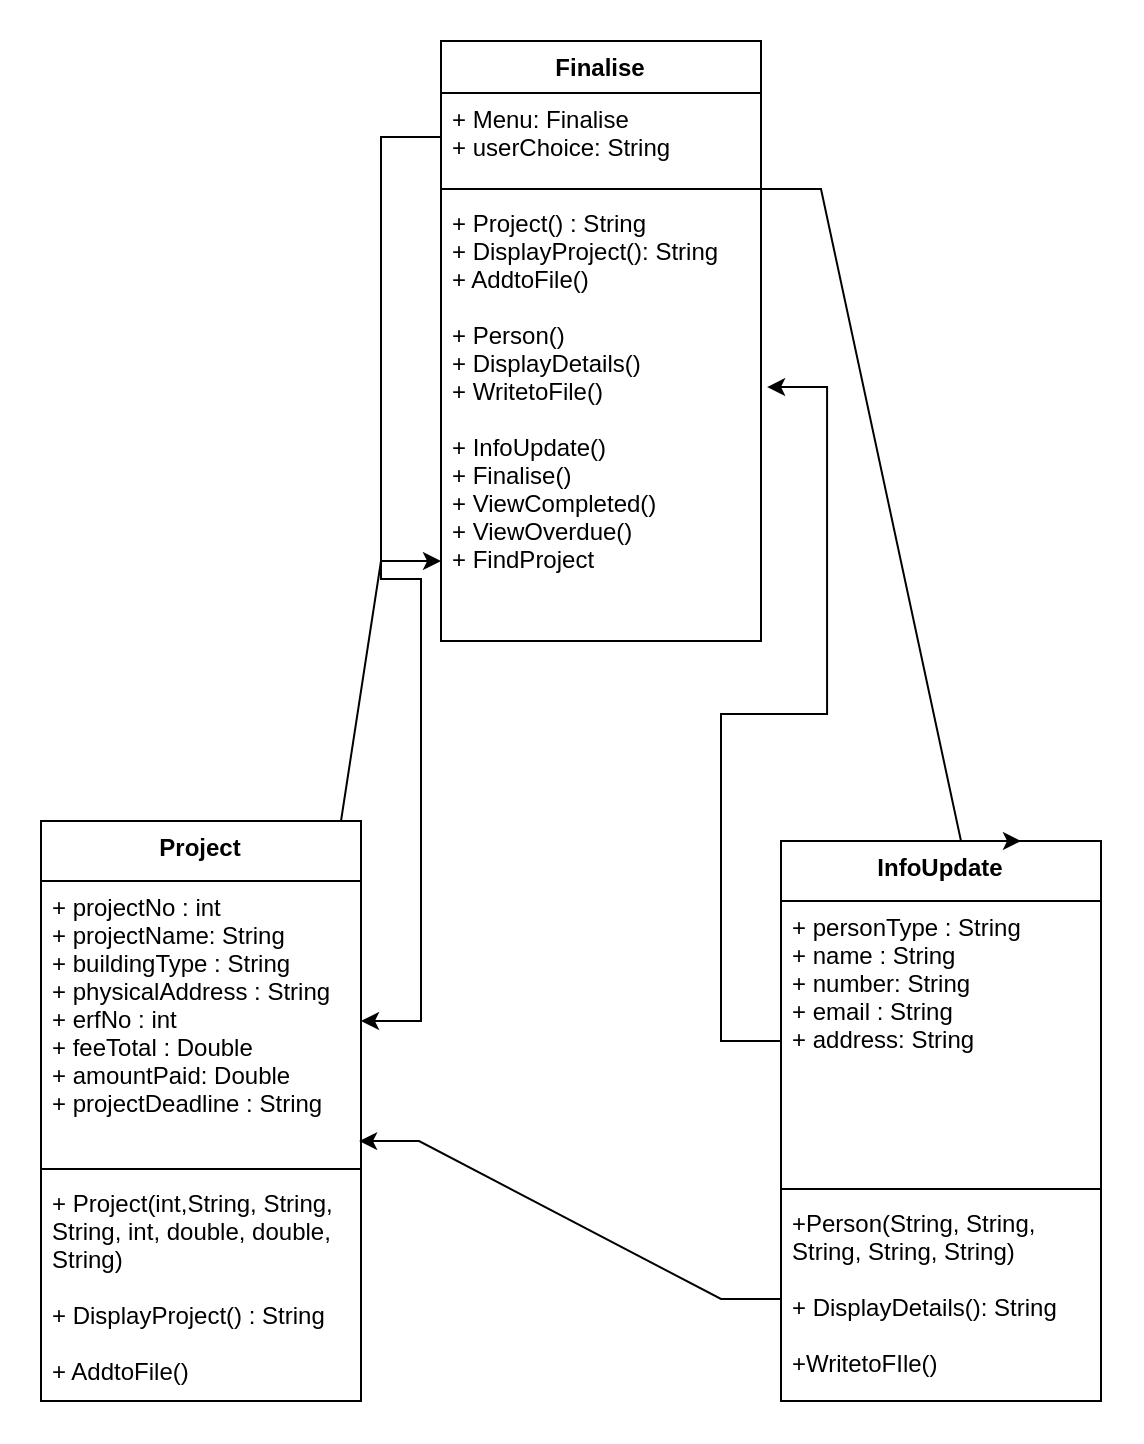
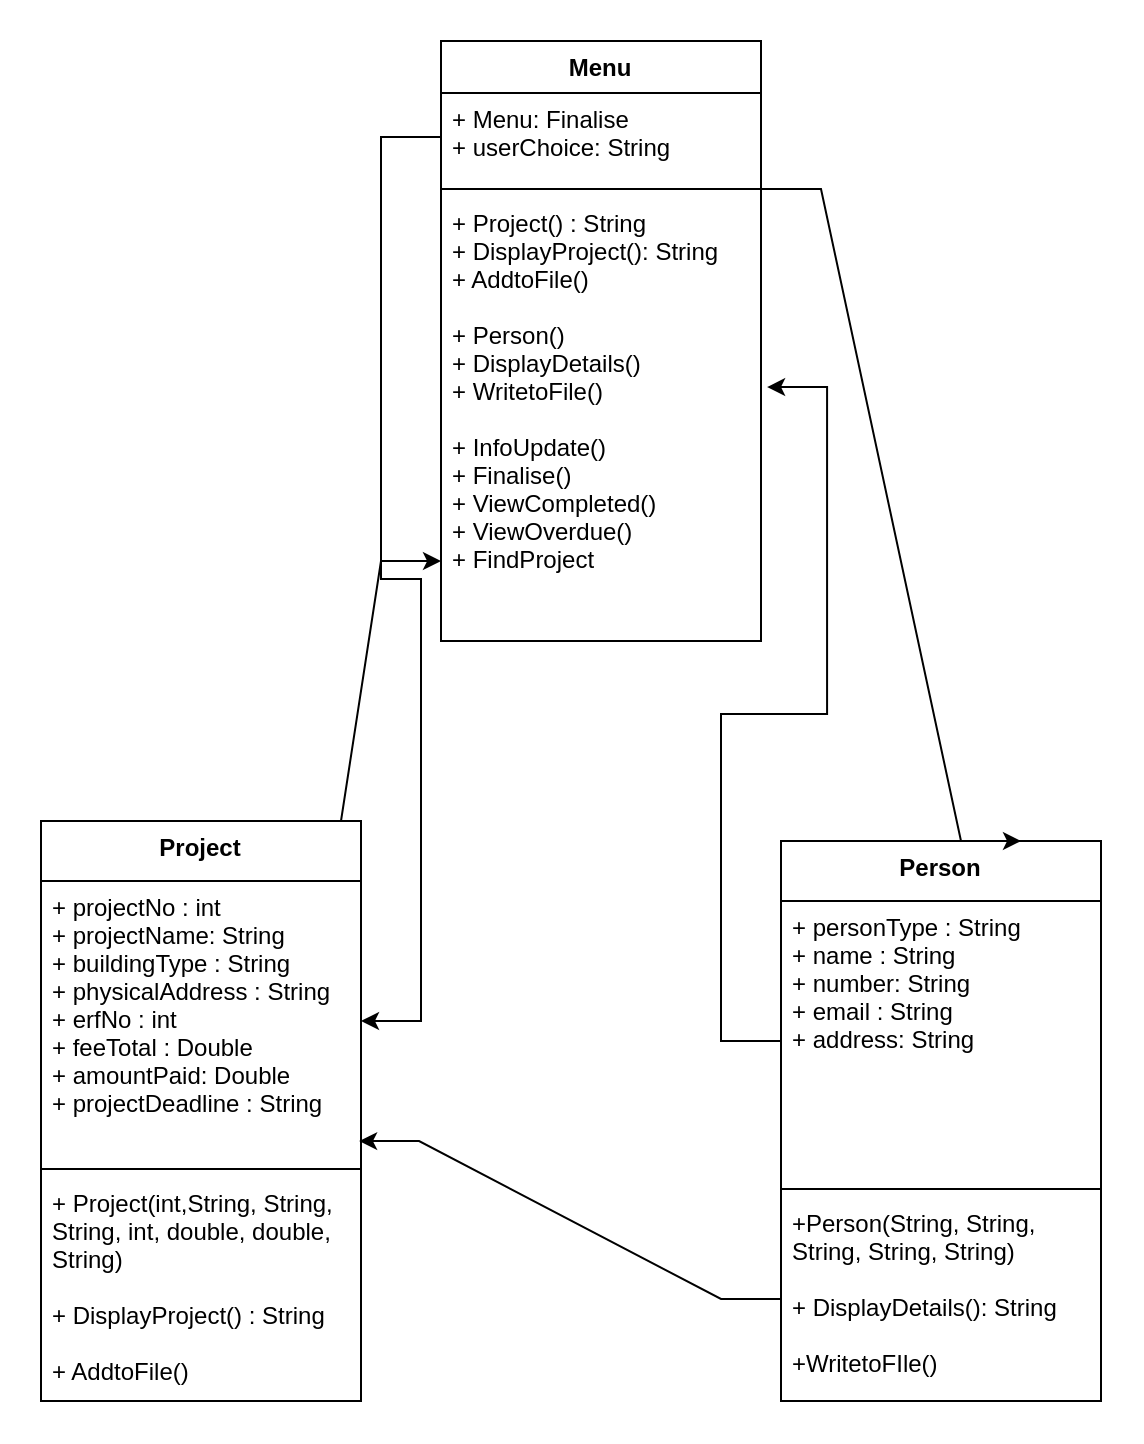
node "Finalise": label "Finalise" -> "Menu"
node "InfoUpdate": label "InfoUpdate" -> "Person"
